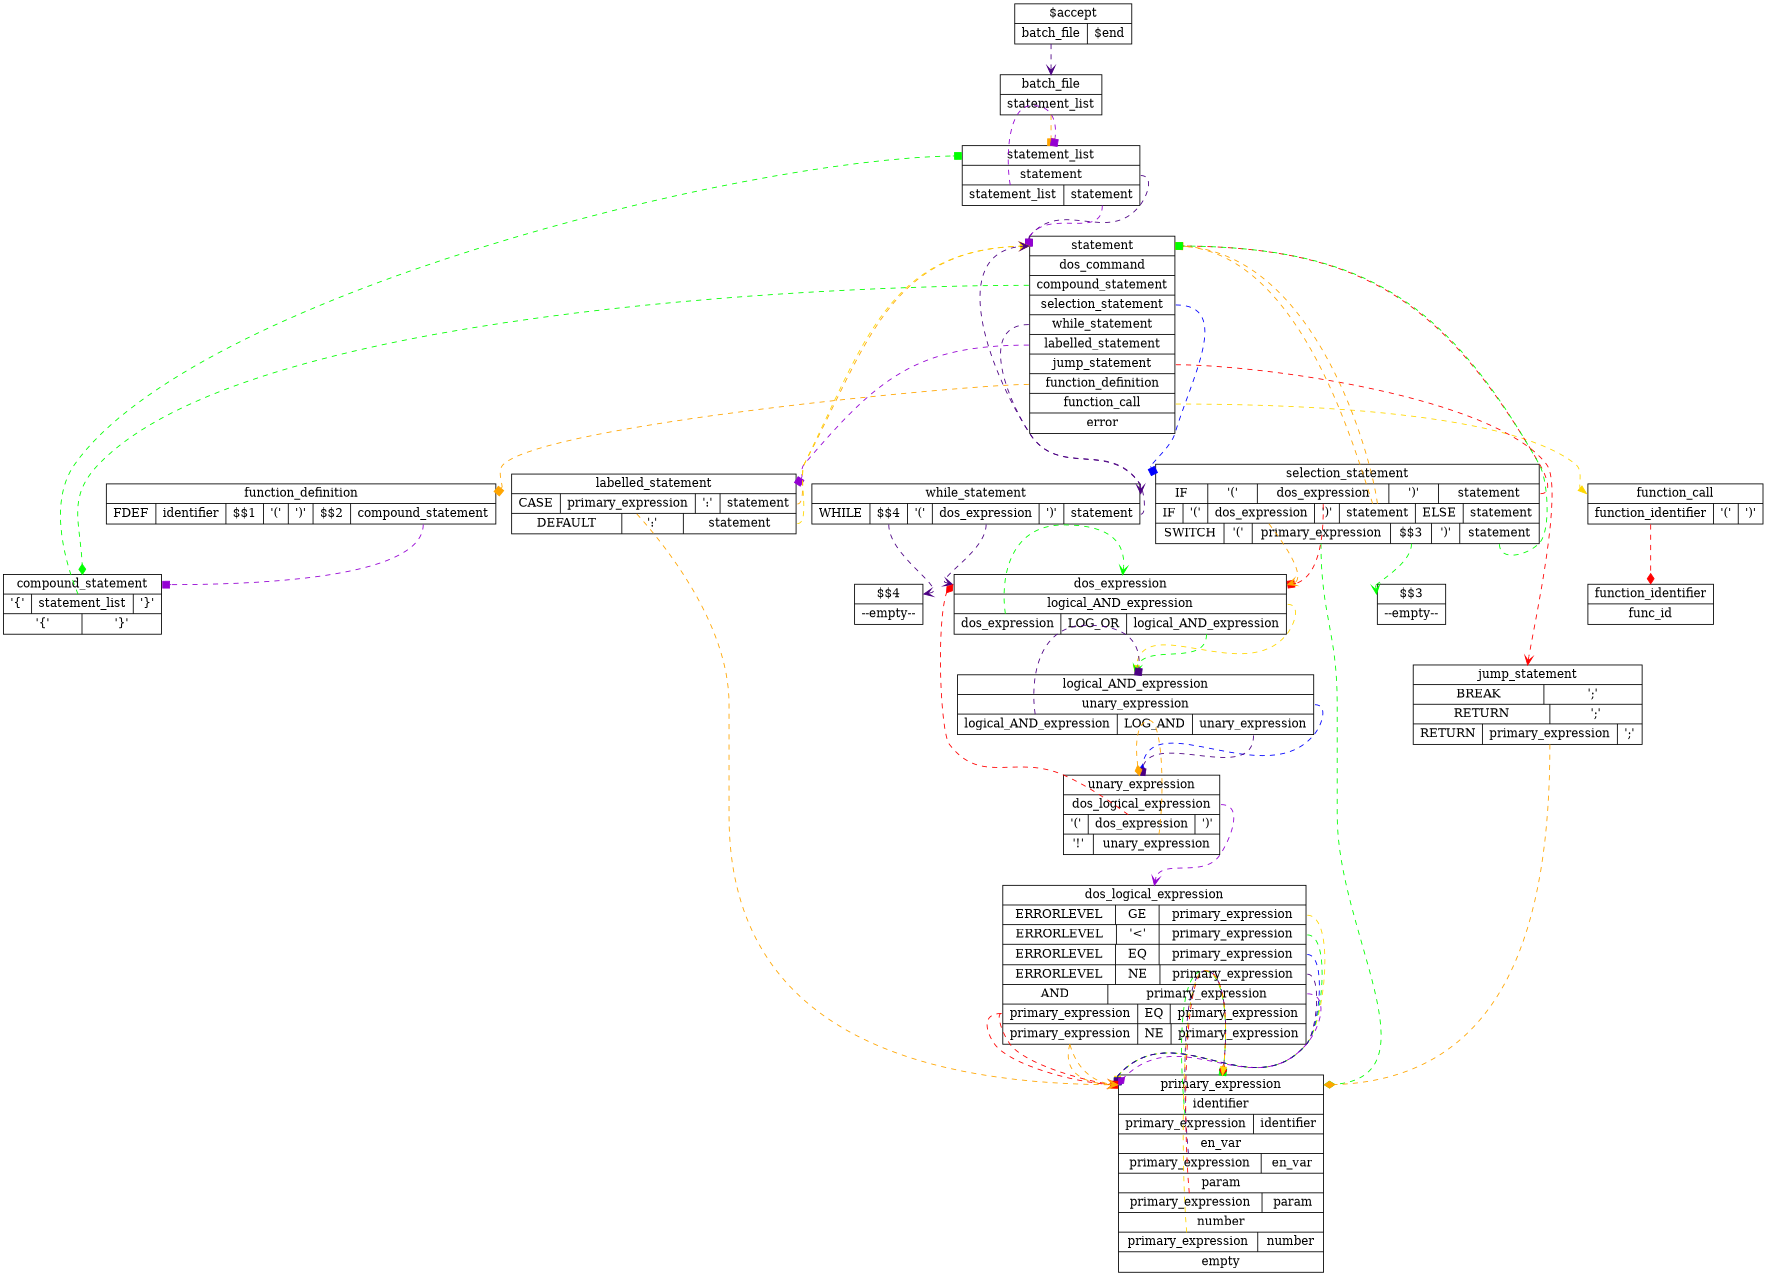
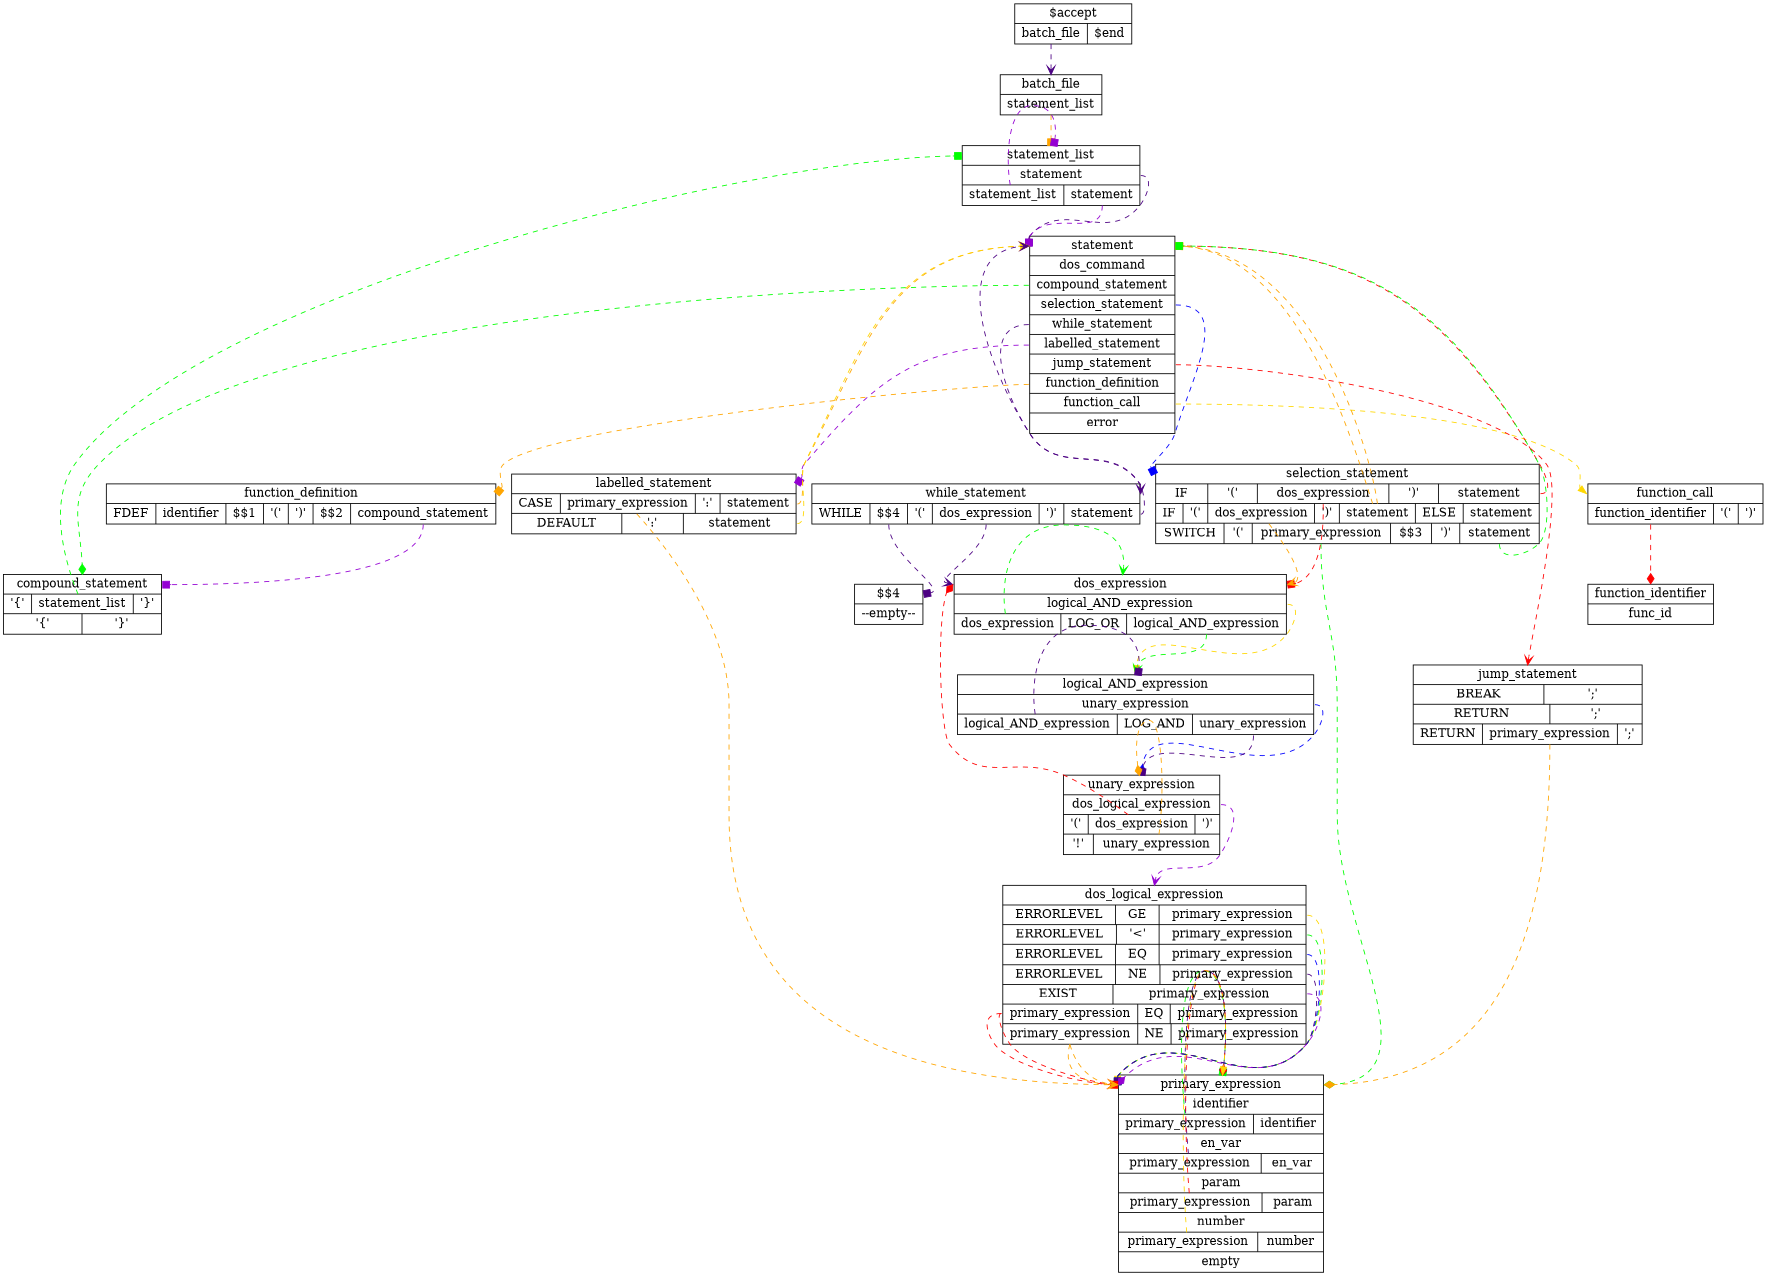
edge "while_statement" -> "$$4": arrowhead vee -> box
node "$$3": removed
node "dos_logical_expression": text "AND" -> "EXIST"
